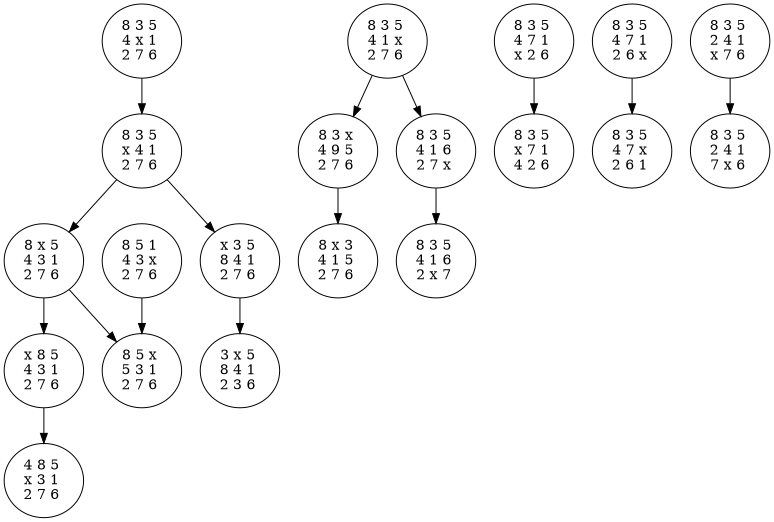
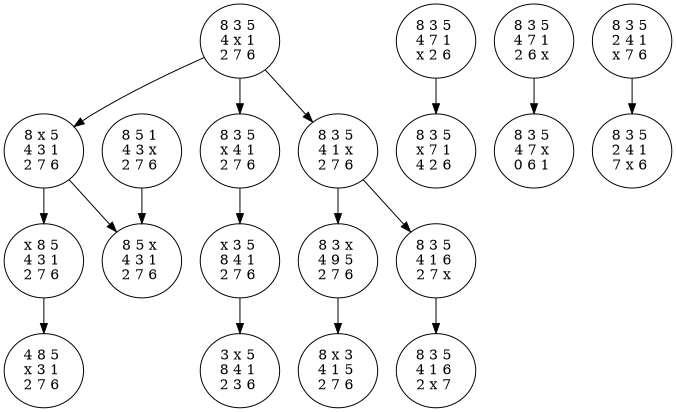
edge "8 3 5 4 x 1 2 7 6" -> "8 3 5 4 1 x 2 7 6": added
node "8 3 5 4 7 x 2 6 1": label "8 3 5 4 7 x 2 6 1" -> "8 3 5 4 7 x 0 6 1"
edge "8 3 5 x 4 1 2 7 6" -> "8 x 5 4 3 1 2 7 6": now "8 3 5 4 x 1 2 7 6" -> "8 x 5 4 3 1 2 7 6"
node "8 5 x 5 3 1 2 7 6": label "8 5 x 5 3 1 2 7 6" -> "8 5 x 4 3 1 2 7 6"
